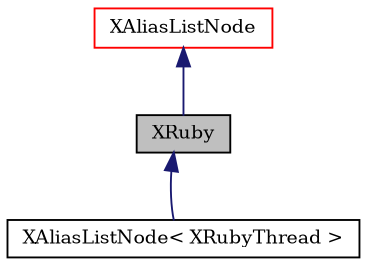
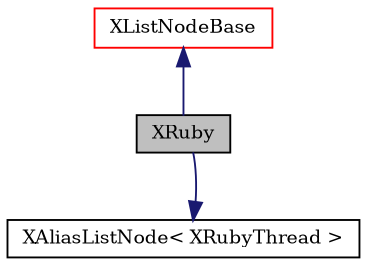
node "XAliasListNode": label "XAliasListNode" -> "XListNodeBase"
edge "XAliasListNode< XRubyThread >" -> "XRuby": reversed
